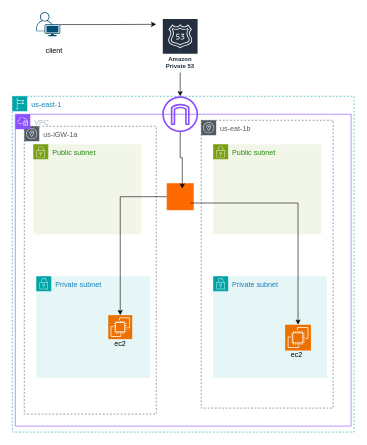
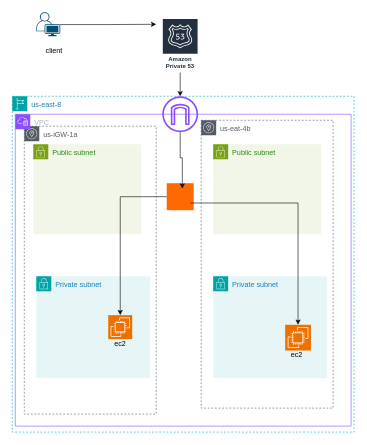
node "us-east-1": label "us-east-1" -> "us-east-8"
node "us-eat-1b": label "us-eat-1b" -> "us-eat-4b"
